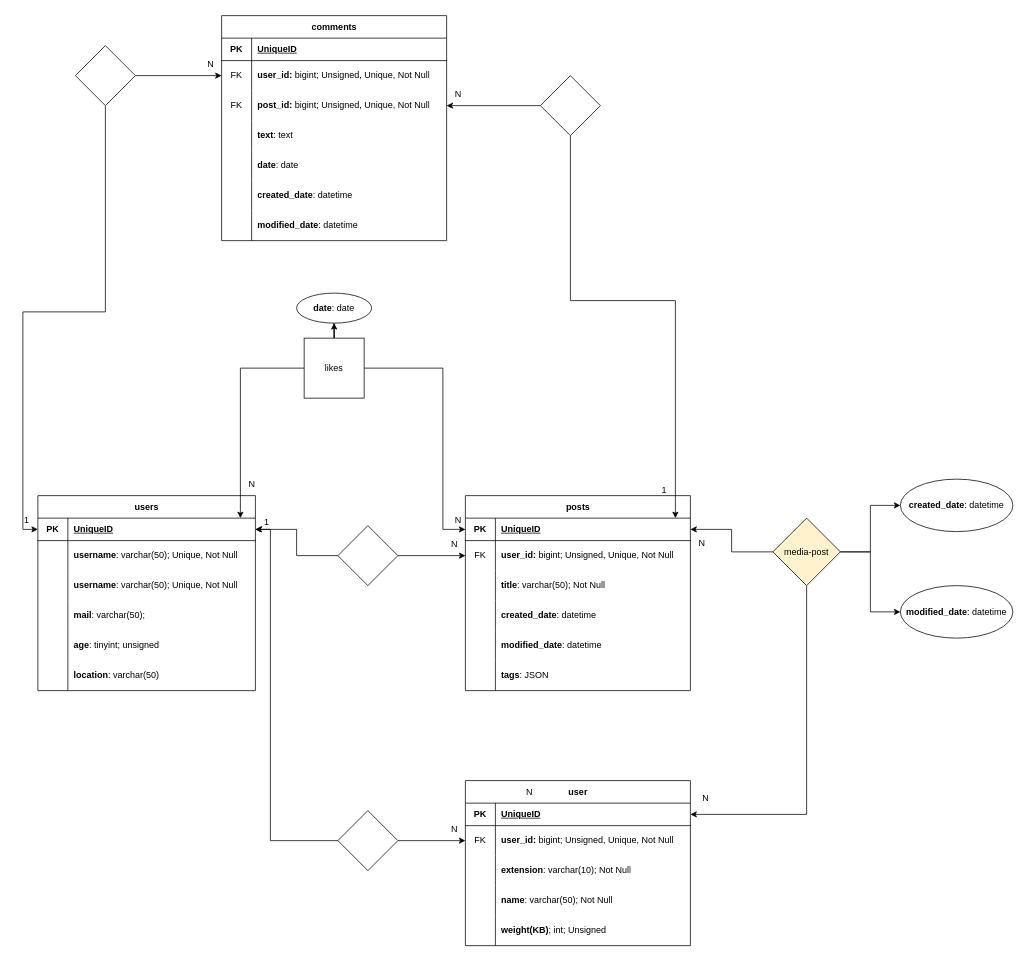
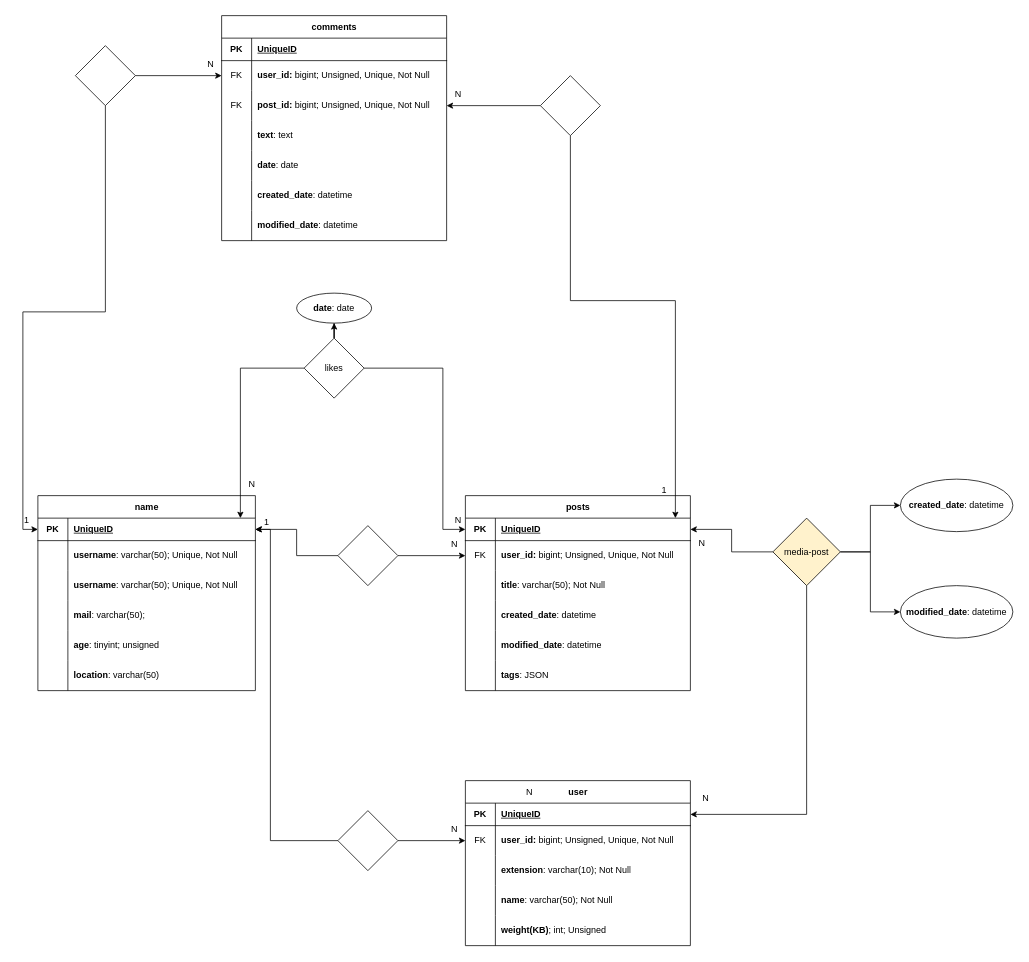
node "likes": shape rectangle -> diamond
node "users": label "users" -> "name"
